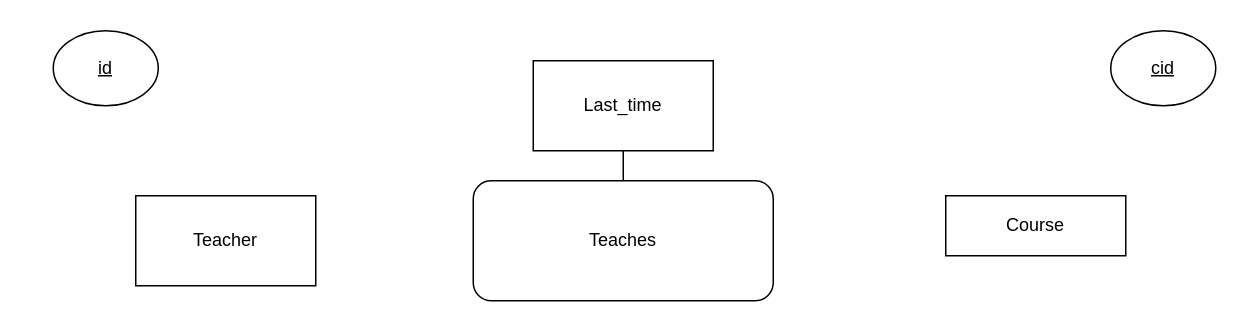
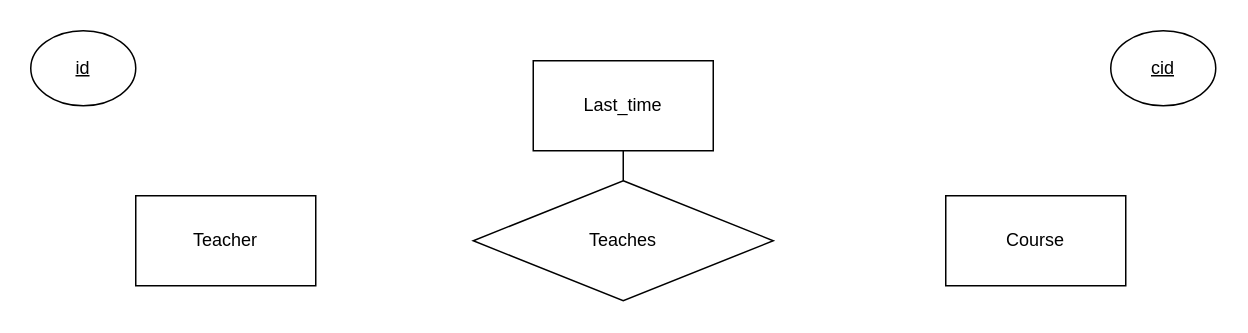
node "id": moved (106, 68) -> (83, 68)
node "Course": size 180x60 -> 180x90
node "Teaches": shape rounded rectangle -> diamond
